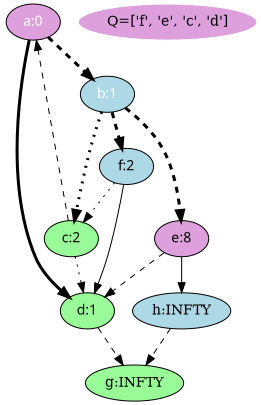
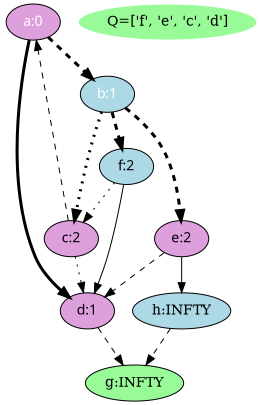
node "Q=['f', 'e', 'c', 'd']": fillcolor plum -> palegreen
node "c:2": fillcolor palegreen -> plum
node "e:8": label "e:8" -> "e:2"
node "d:1": fillcolor palegreen -> plum
